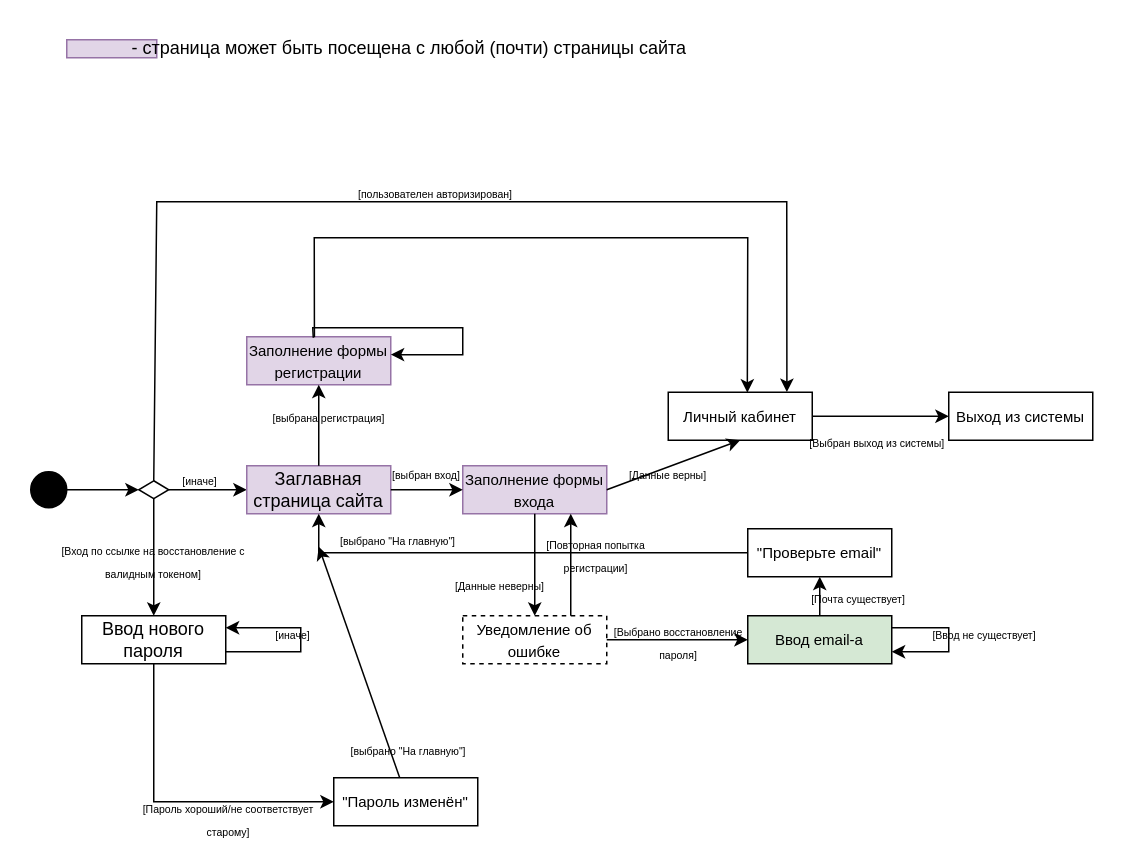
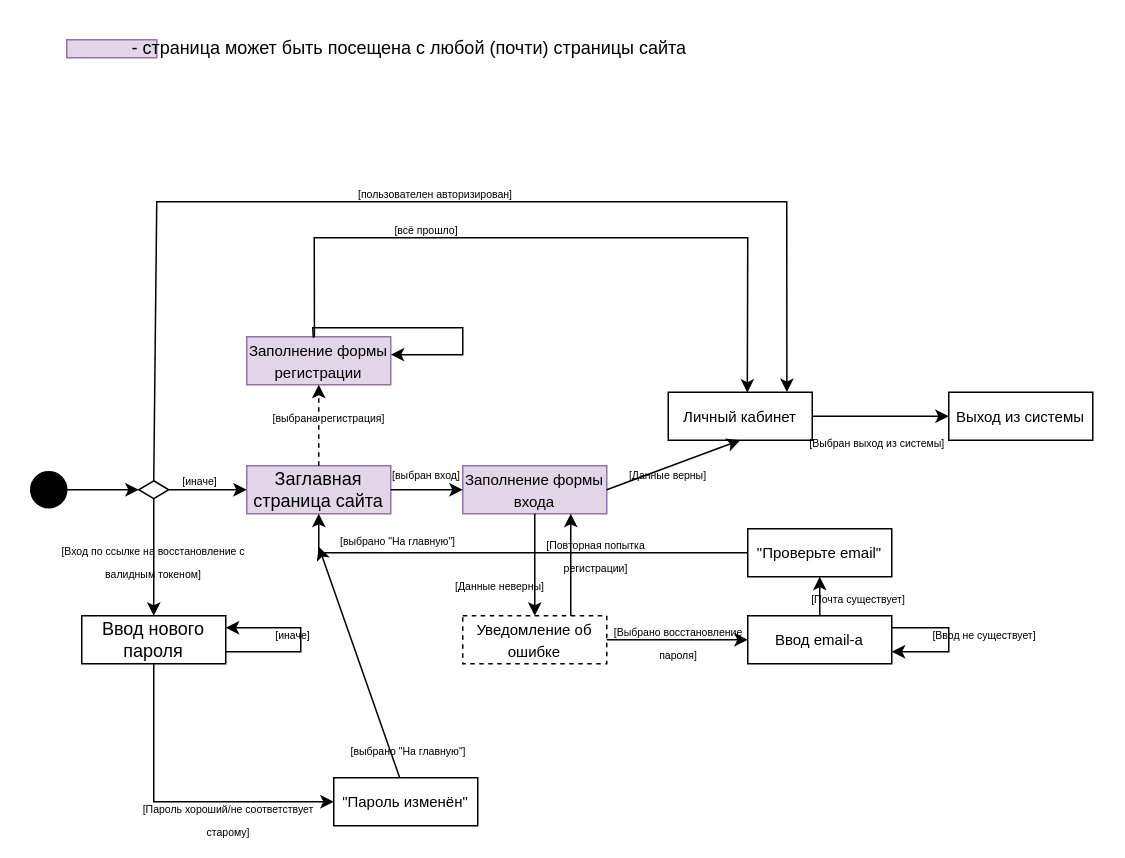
node "[всё прошло]": added
edge "Заглавная страница сайта" -> "Заполнение формы регистрации": style solid -> dashed
node "Ввод email-а": fillcolor #d5e8d4 -> #ffffff
